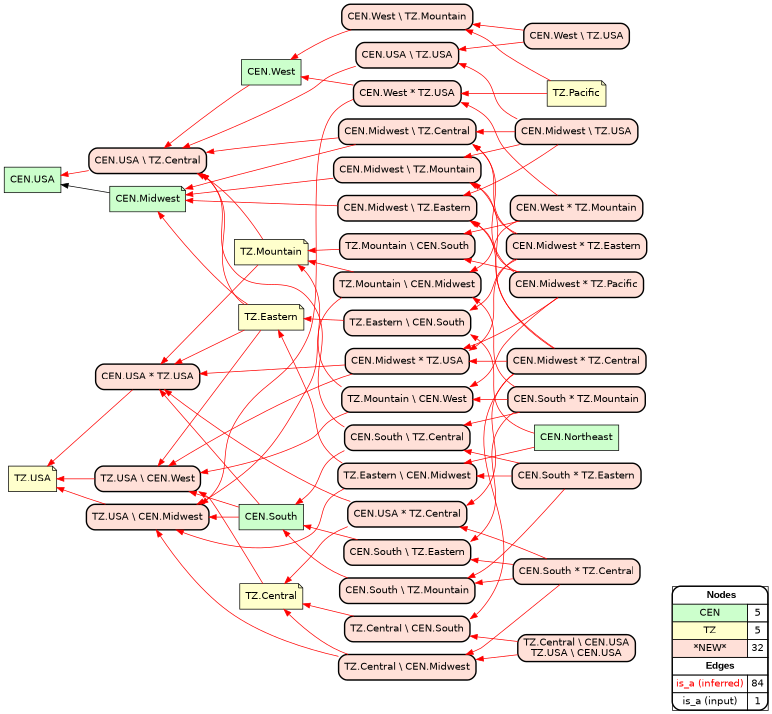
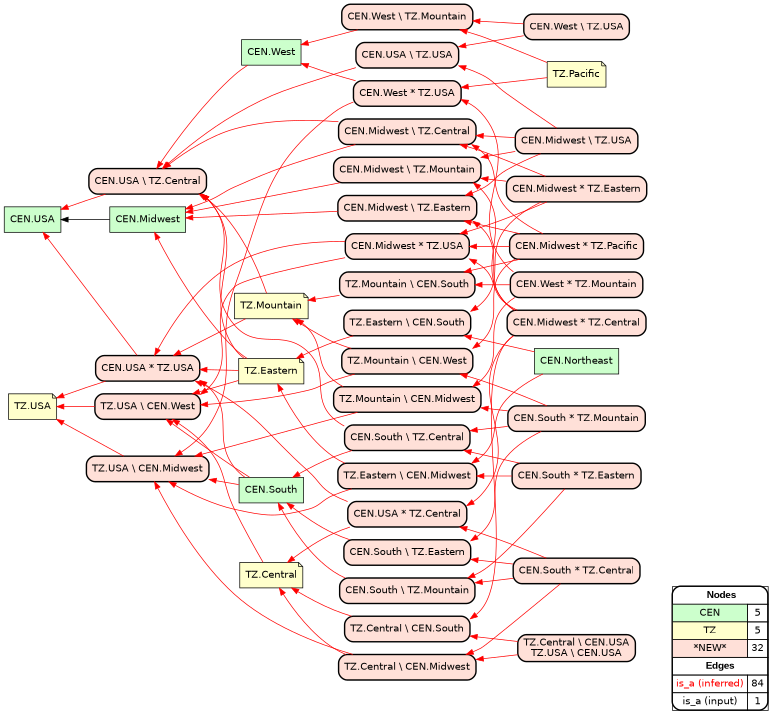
node "CEN.Midwest": shape note -> box
edge "CEN.USA * TZ.USA" -> "CEN.USA": added
